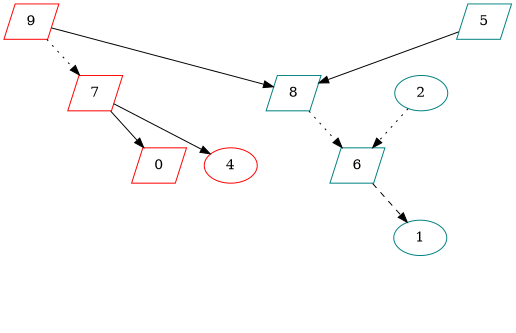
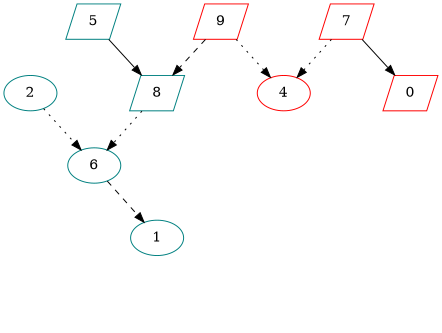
edge "9" -> "7": now "9" -> "4"
edge "9" -> "8": style solid -> dashed
edge "7" -> "4": style solid -> dotted
node "6": shape parallelogram -> ellipse
